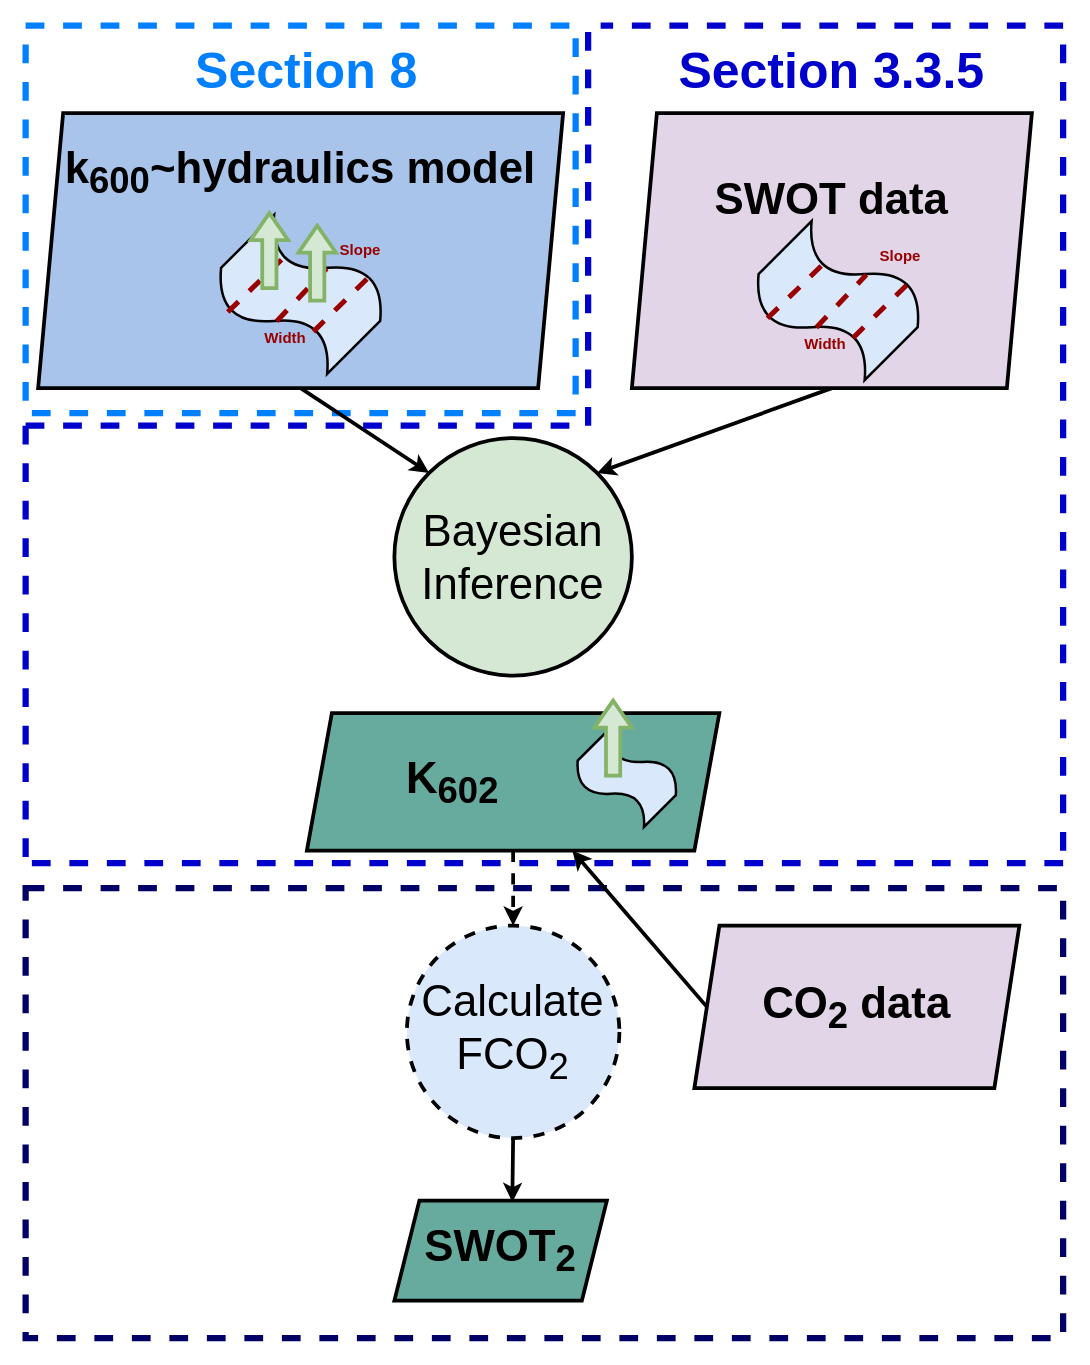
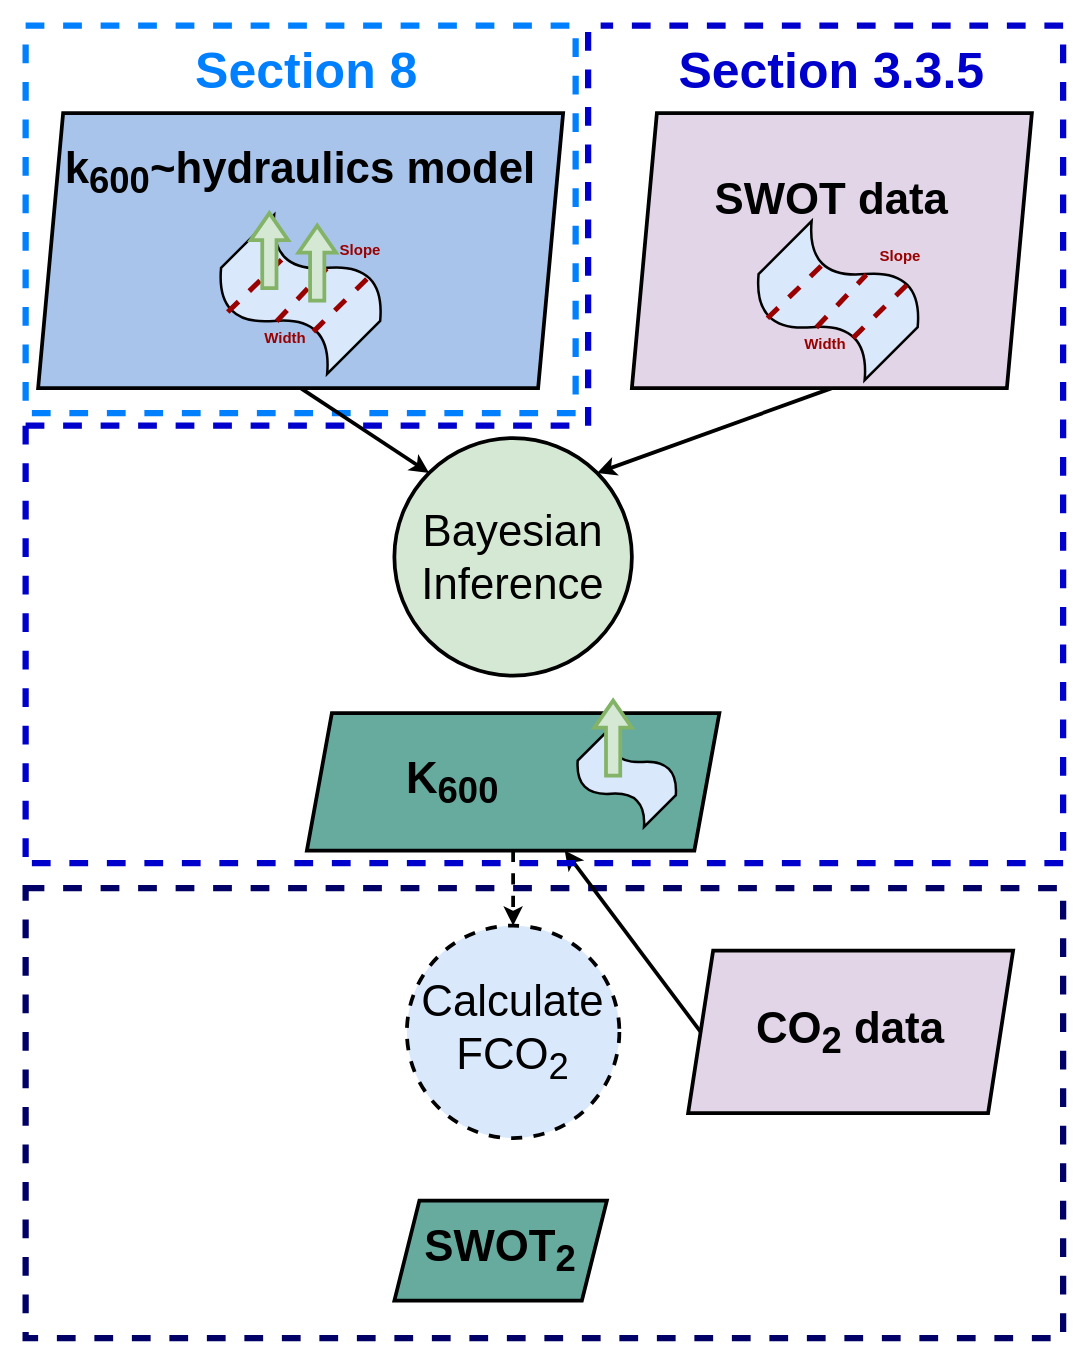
node "K602": label "K602" -> "K600"
node "CO2 data": moved (857, 1007) -> (851, 1032)
edge "Calculate FCO2" -> "SWOT2": removed
